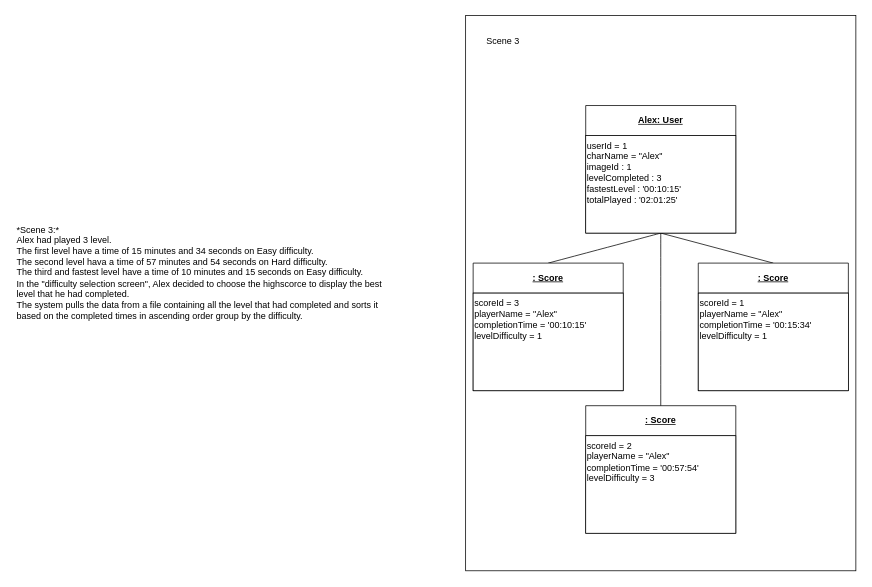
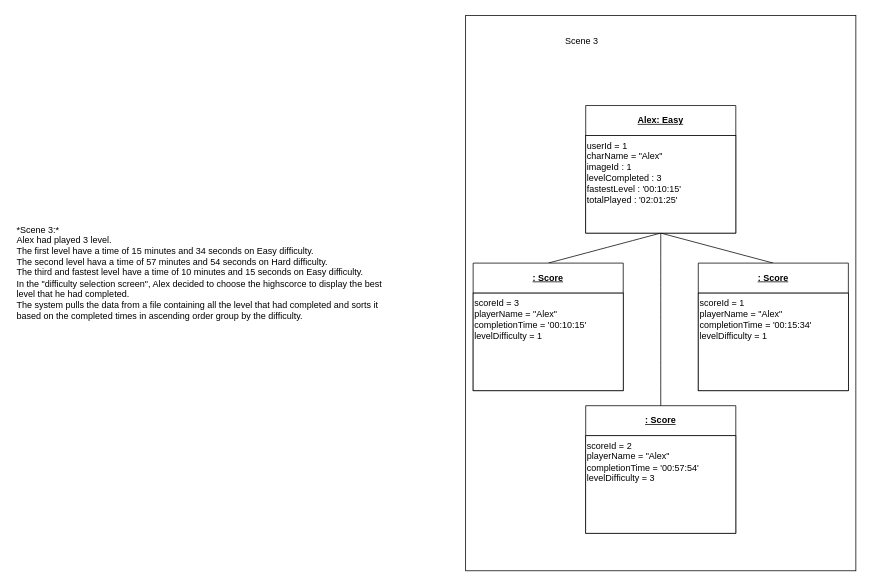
node "Scene 3": moved (503, 42) -> (582, 42)
node "Alex: User": label "Alex: User" -> "Alex: Easy"
